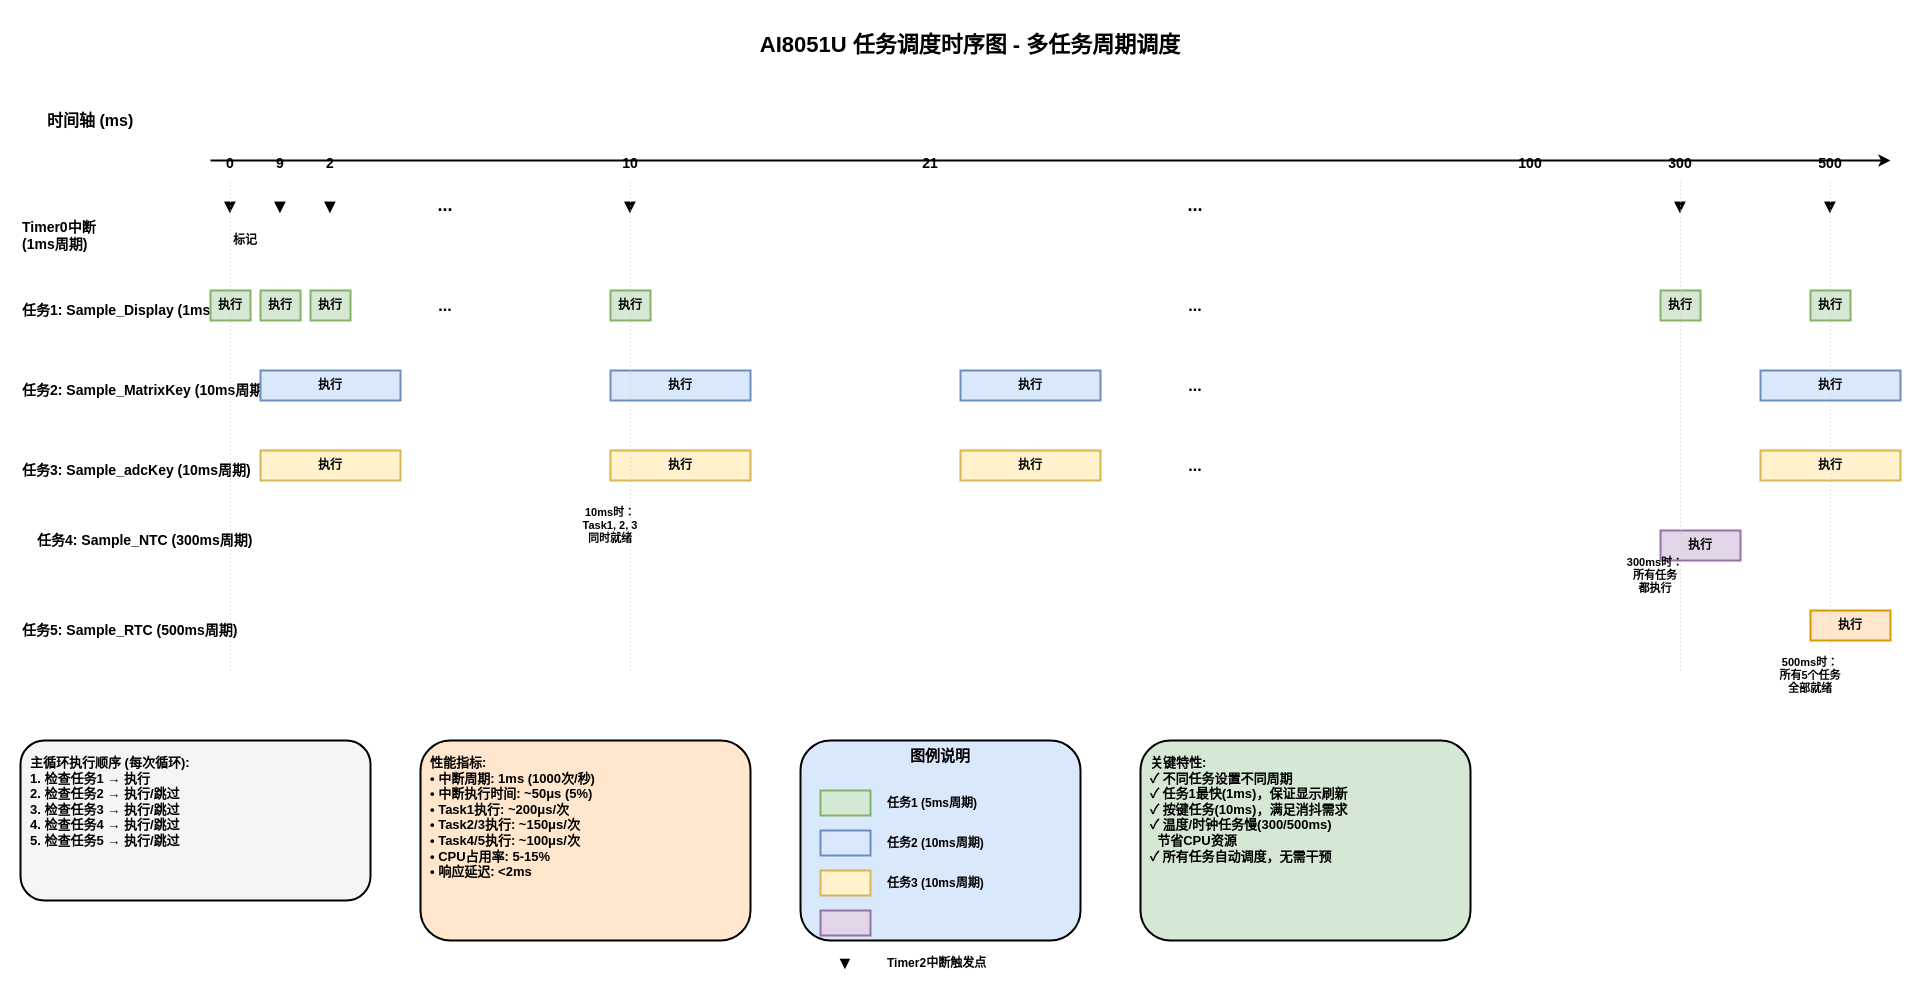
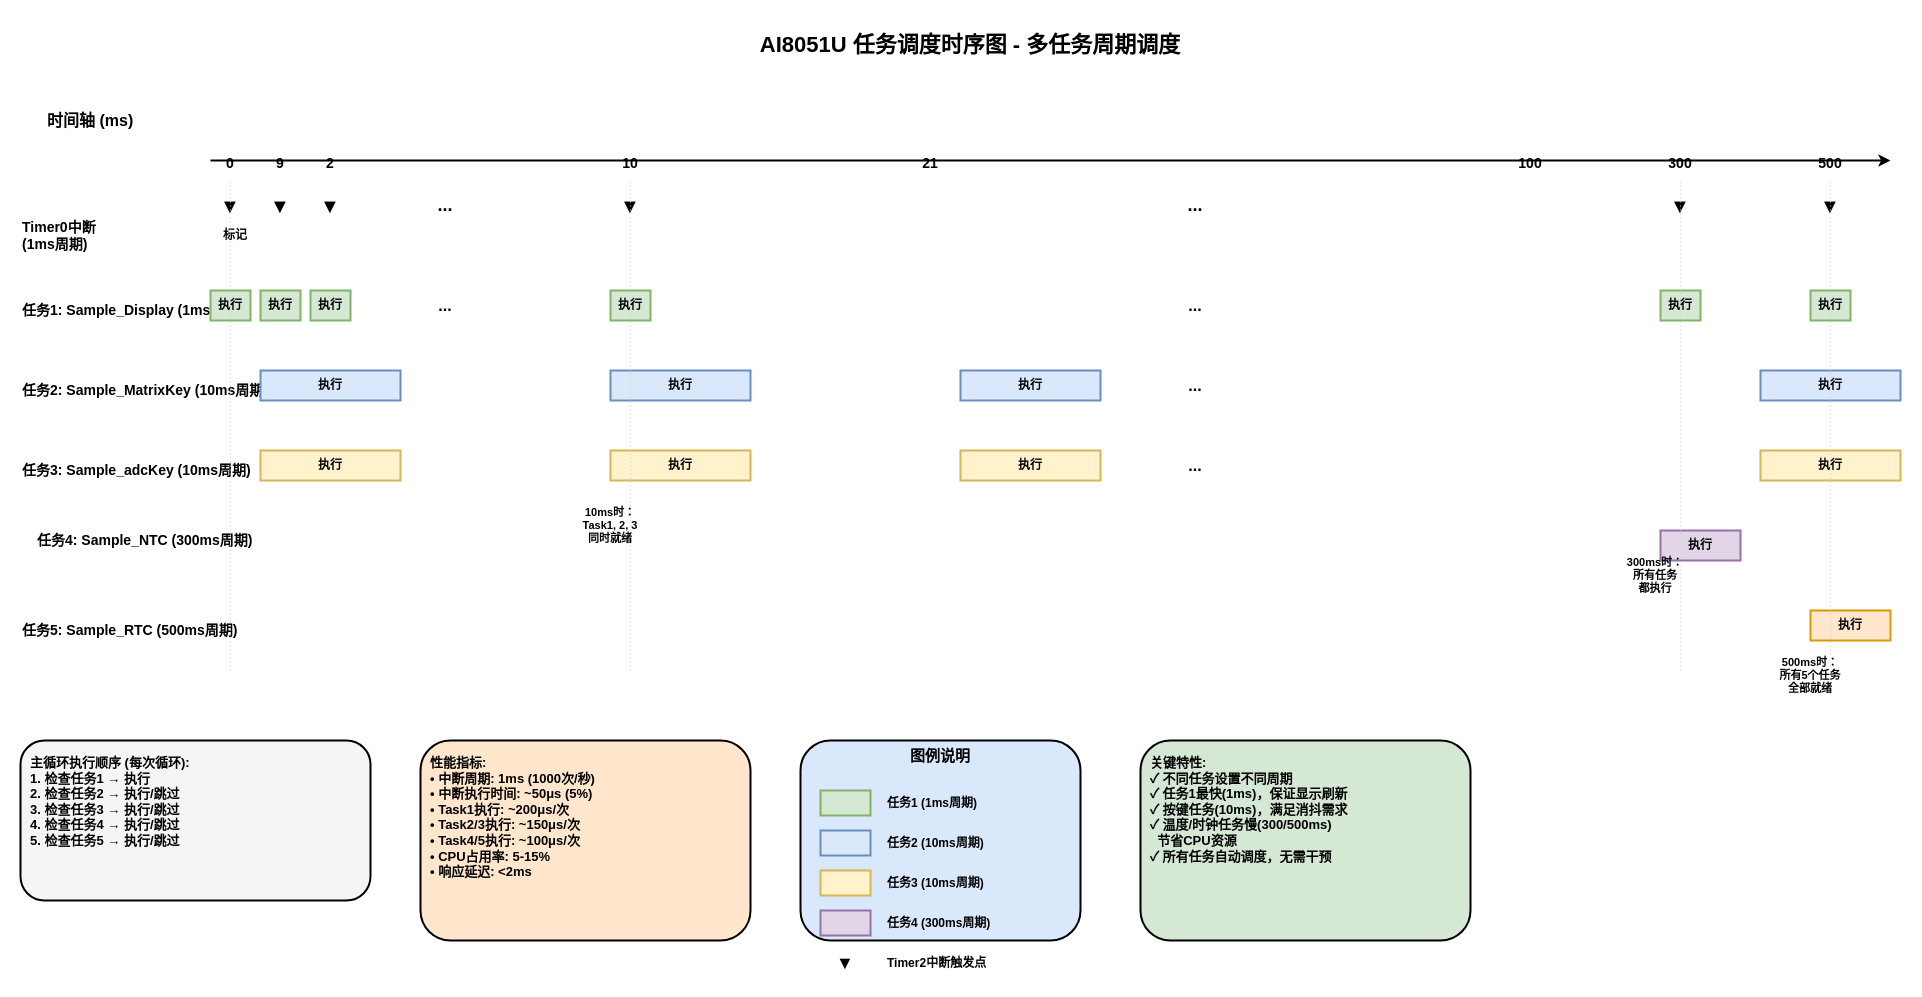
node "标记": moved (246, 241) -> (236, 236)
node "任务1 (5ms周期)": label "任务1 (5ms周期)" -> "任务1 (1ms周期)"
node "任务4 (300ms周期)": added
